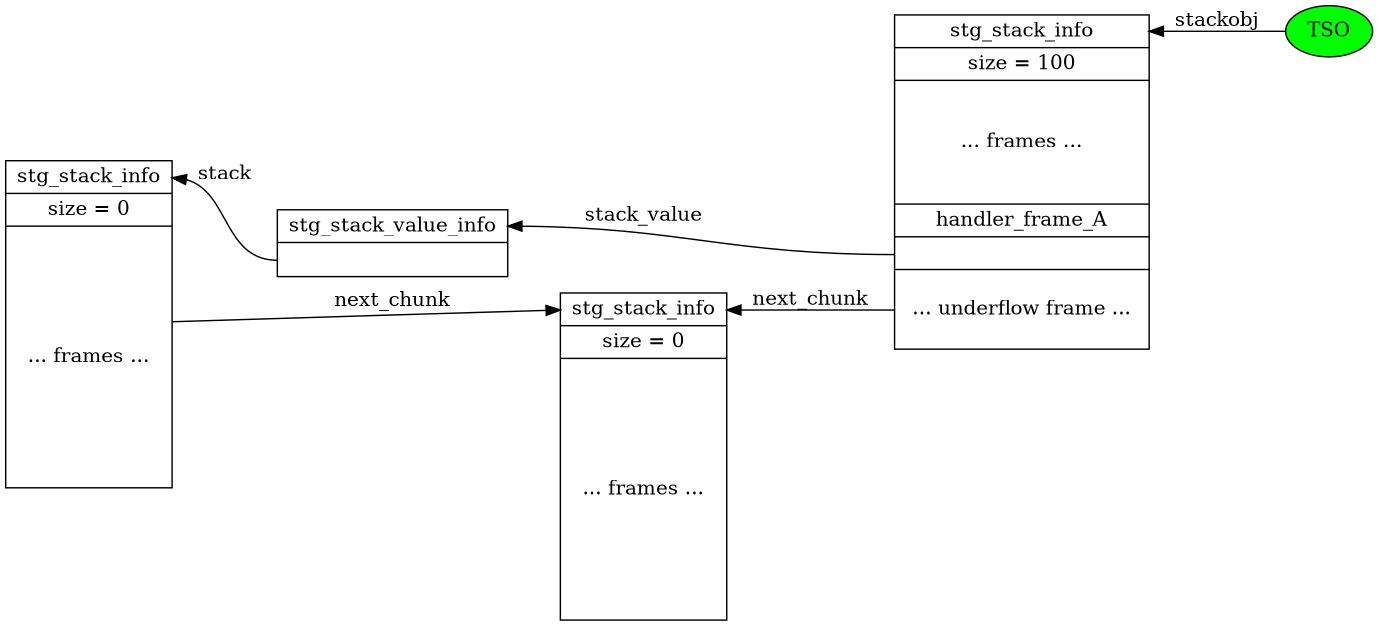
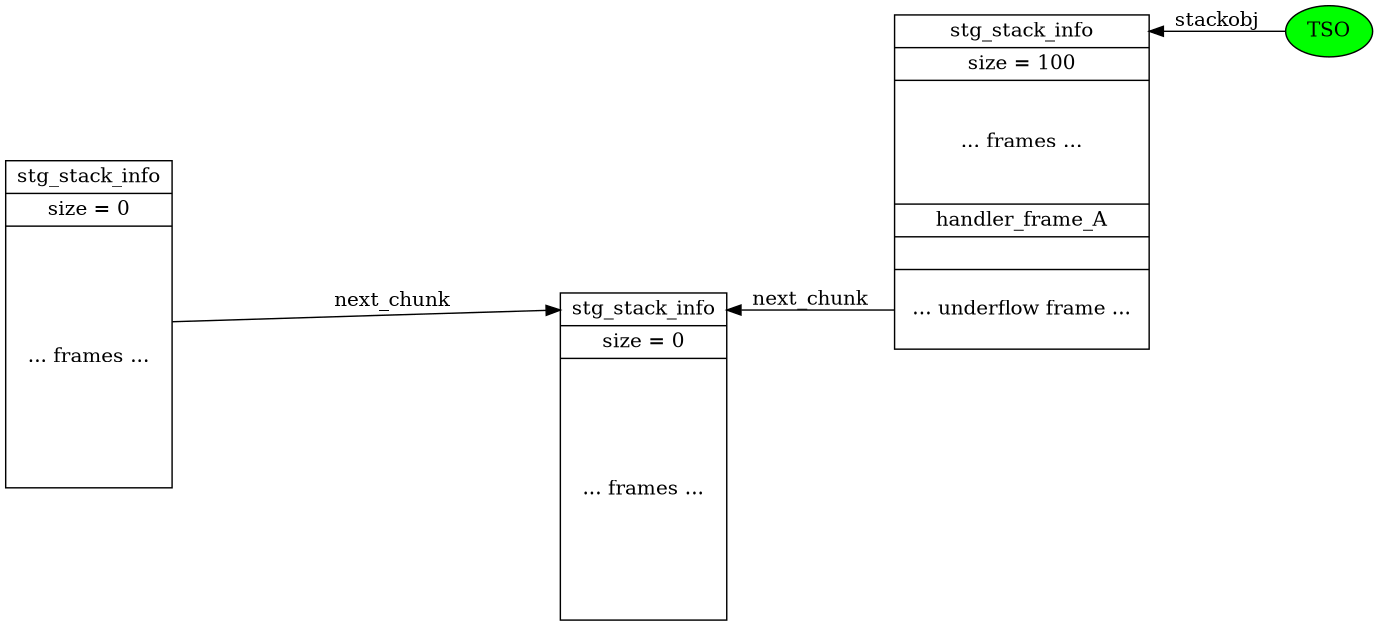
node "stg_stack_value_info": removed
